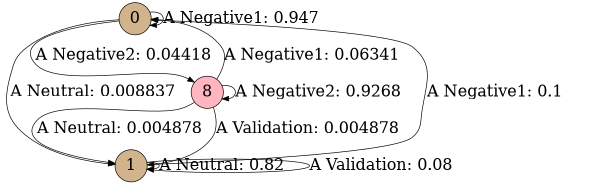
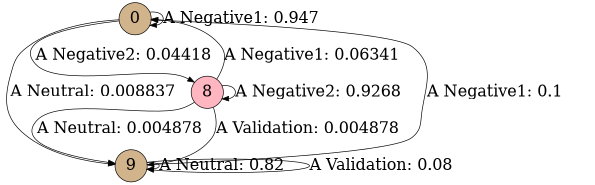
node "1": label "1" -> "9"
